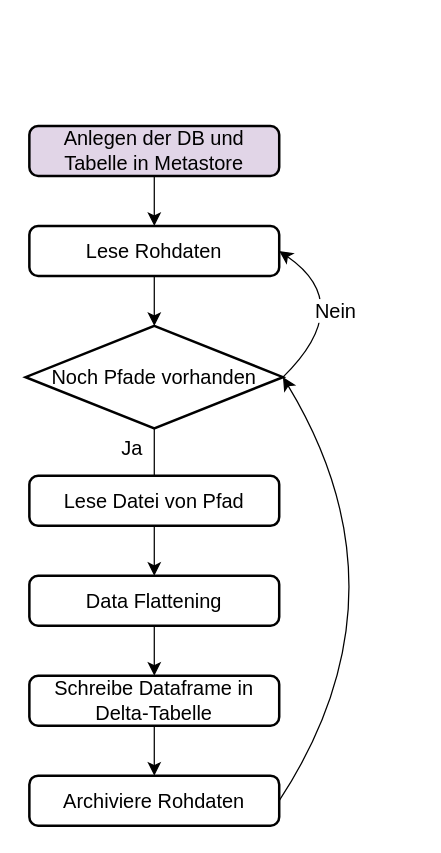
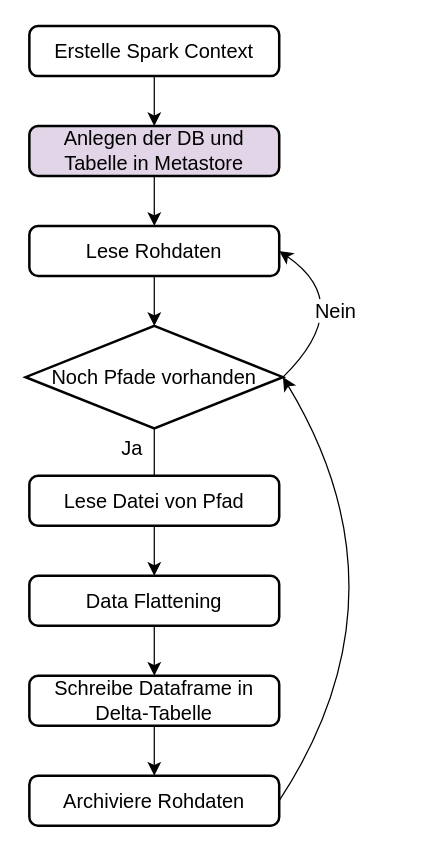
node "Erstelle Spark Context": added
edge "Erstelle Spark Context" -> "Anlegen der DB und Tabelle in Metastore": added
